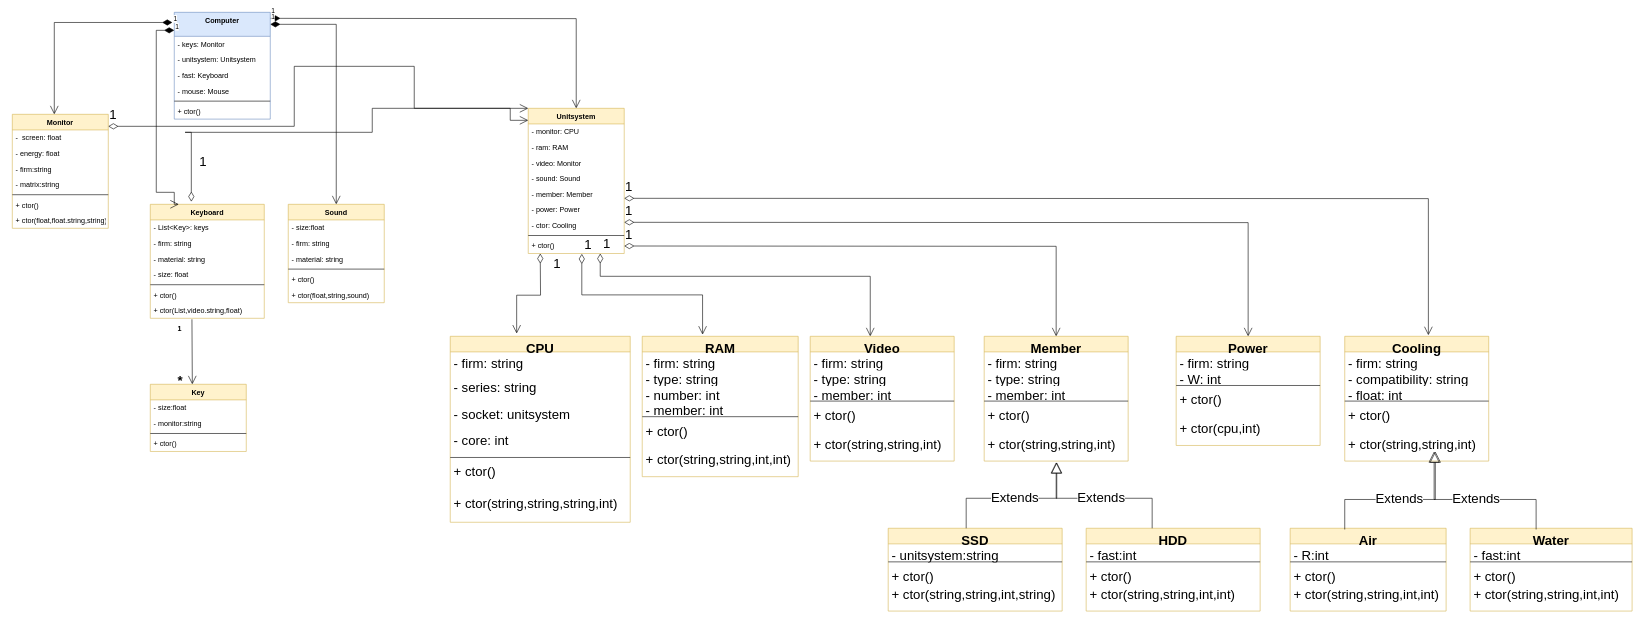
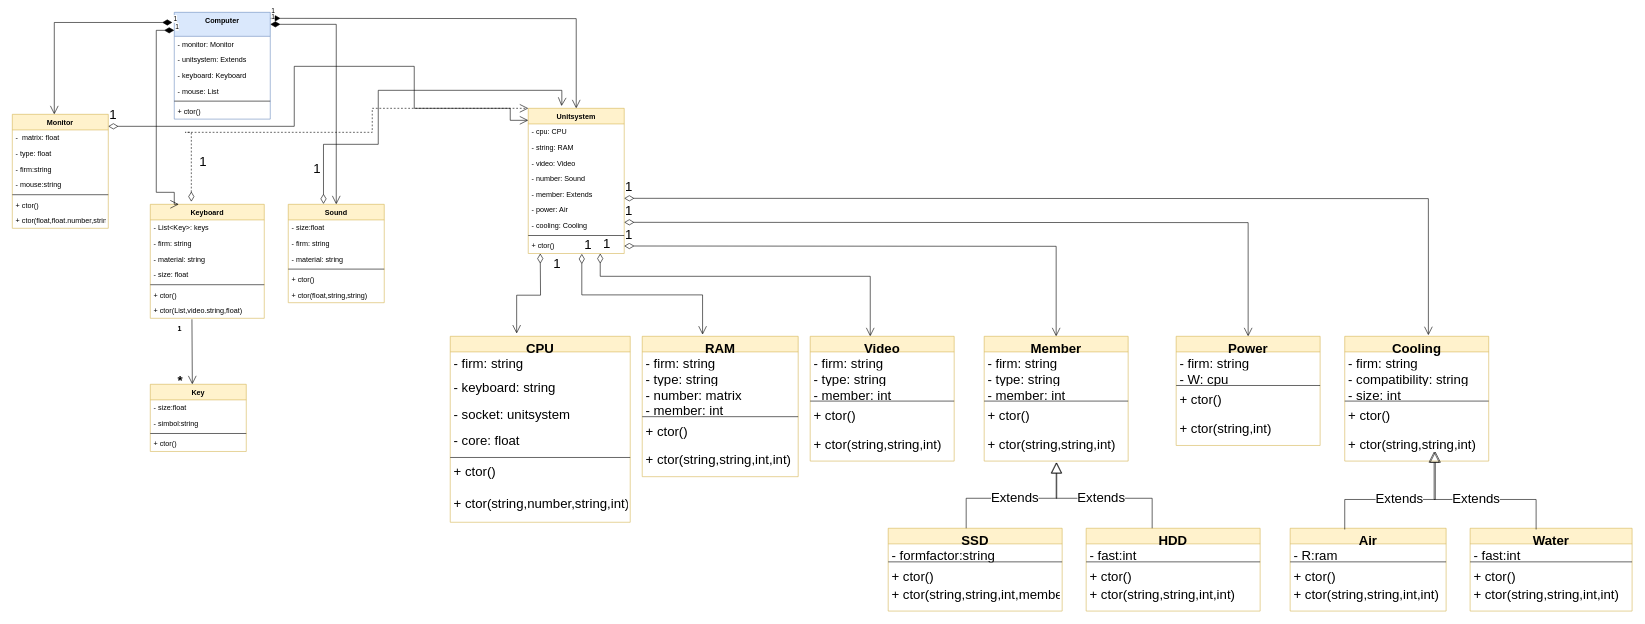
node "- keys: Monitor": label "- keys: Monitor" -> "- monitor: Monitor"
node "- unitsystem: Unitsystem": label "- unitsystem: Unitsystem" -> "- unitsystem: Extends"
node "- fast: Keyboard": label "- fast: Keyboard" -> "- keyboard: Keyboard"
edge "Unitsystem" -- "Sound": added, label "1"
node "- mouse: Mouse": label "- mouse: Mouse" -> "- mouse: List"
edge "Unitsystem" -- "Keyboard": style solid -> dashed
node "- monitor: CPU": label "- monitor: CPU" -> "- cpu: CPU"
node "- screen: float": label "- screen: float" -> "- matrix: float"
node "- ram: RAM": label "- ram: RAM" -> "- string: RAM"
node "- energy: float": label "- energy: float" -> "- type: float"
node "- video: Monitor": label "- video: Monitor" -> "- video: Video"
node "- sound: Sound": label "- sound: Sound" -> "- number: Sound"
node "- matrix:string": label "- matrix:string" -> "- mouse:string"
node "- member: Member": label "- member: Member" -> "- member: Extends"
node "- power: Power": label "- power: Power" -> "- power: Air"
node "+ ctor(float,float.string,string)": label "+ ctor(float,float.string,string)" -> "+ ctor(float,float.number,string)"
node "- ctor: Cooling": label "- ctor: Cooling" -> "- cooling: Cooling"
node "+ ctor(float,string,sound)": label "+ ctor(float,string,sound)" -> "+ ctor(float,string,string)"
node "- W: int": label "- W: int" -> "- W: cpu"
node "- series: string": label "- series: string" -> "- keyboard: string"
node "- number: int": label "- number: int" -> "- number: matrix"
node "- float: int": label "- float: int" -> "- size: int"
node "- monitor:string": label "- monitor:string" -> "- simbol:string"
node "+ ctor(cpu,int)": label "+ ctor(cpu,int)" -> "+ ctor(string,int)"
node "- core: int": label "- core: int" -> "- core: float"
node "+ ctor(string,string,string,int)": label "+ ctor(string,string,string,int)" -> "+ ctor(string,number,string,int)"
node "- unitsystem:string": label "- unitsystem:string" -> "- formfactor:string"
node "- R:int": label "- R:int" -> "- R:ram"
node "+ ctor(string,string,int,string)": label "+ ctor(string,string,int,string)" -> "+ ctor(string,string,int,member)"
